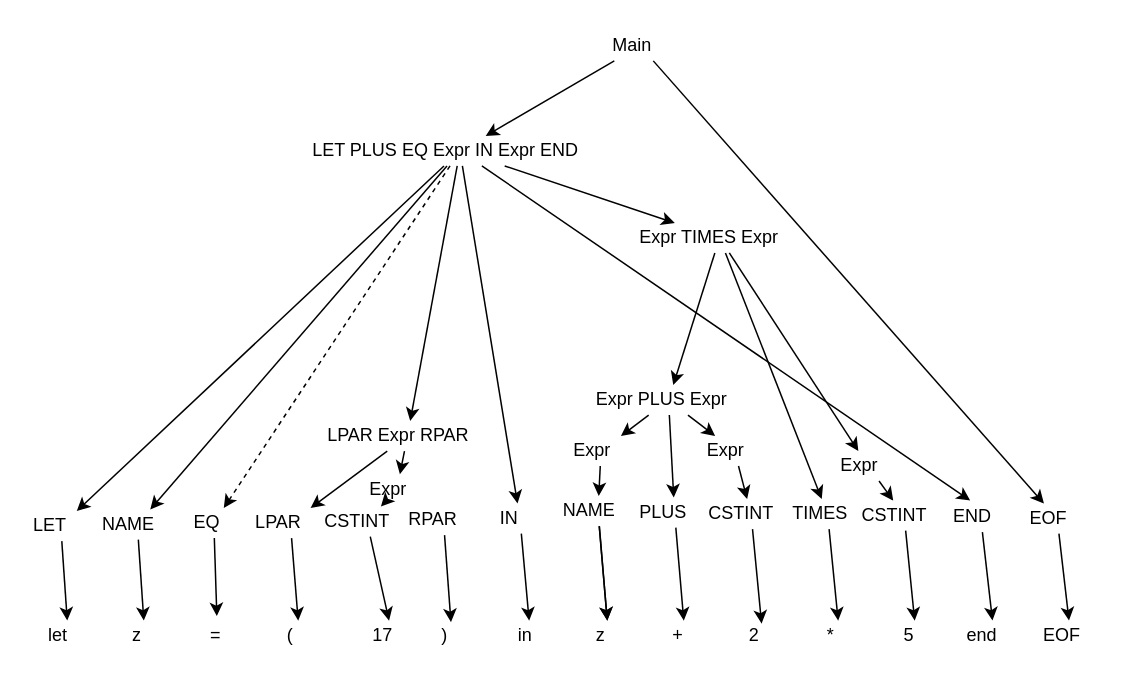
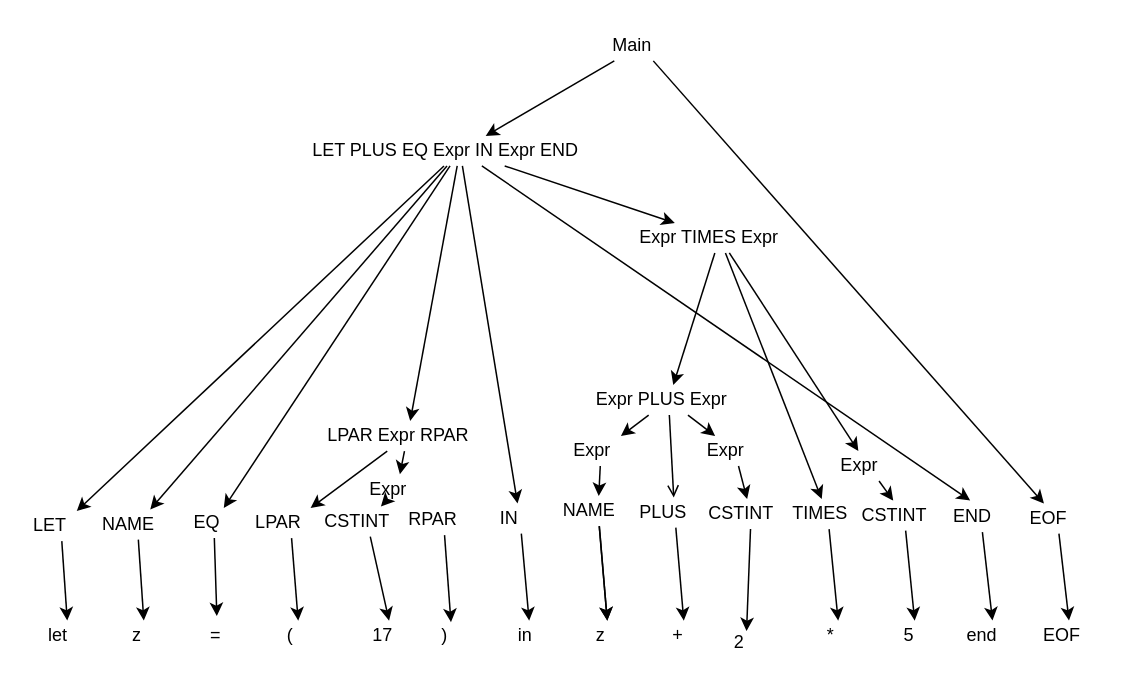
edge "LET PLUS EQ Expr IN Expr END" -> "EQ": style dashed -> solid
edge "Expr PLUS Expr" -> "PLUS": arrowhead classic -> open
node "2": moved (761, 635) -> (746, 643)
